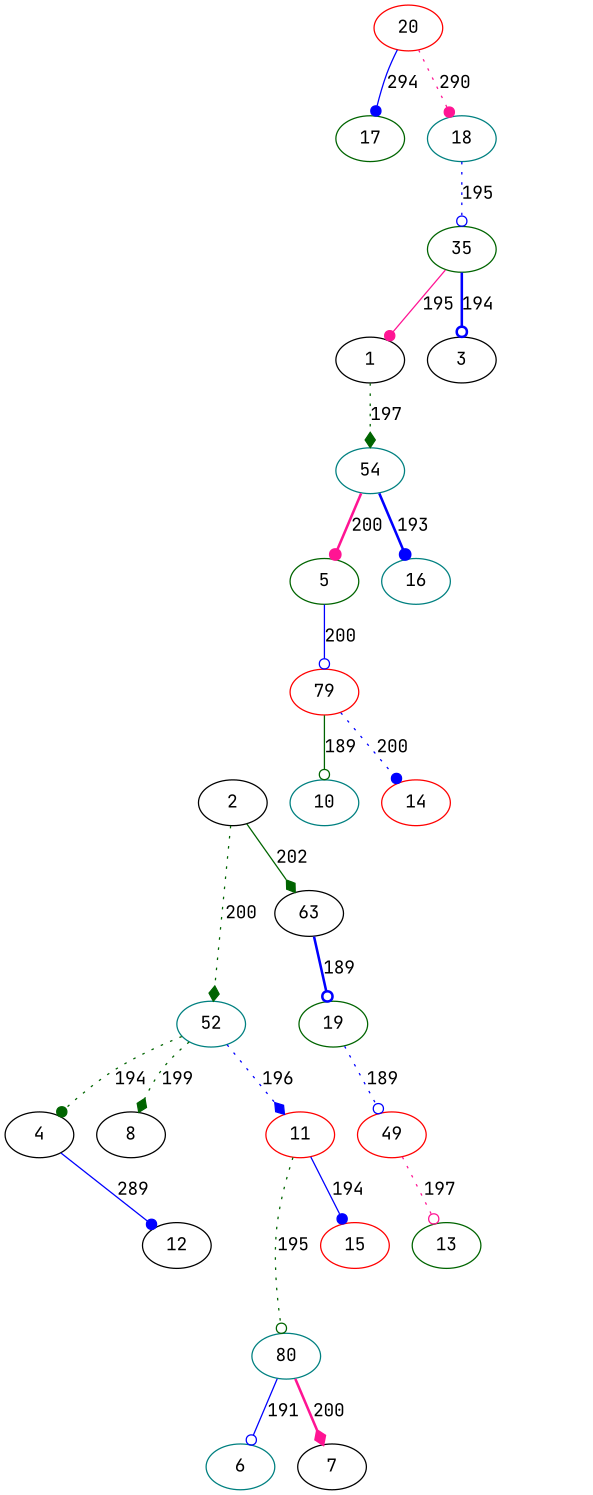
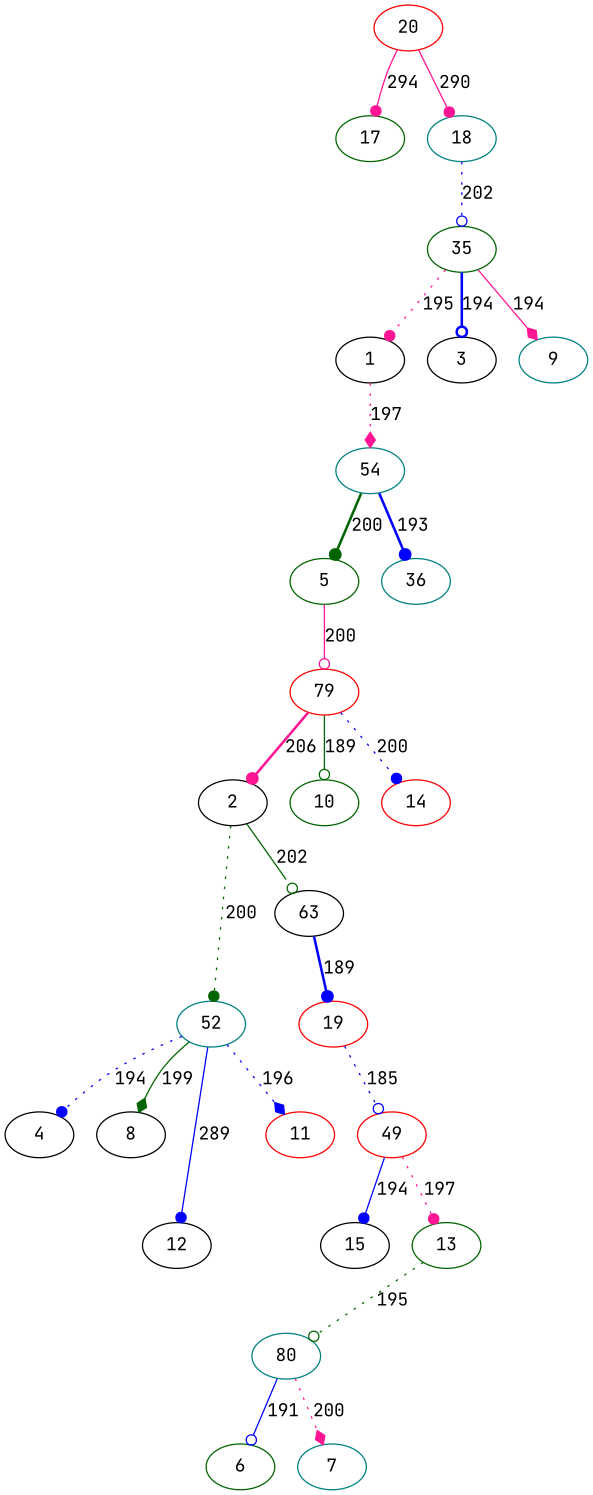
edge "20" -> "17": color blue -> deeppink
edge "20" -> "18": style dotted -> solid
edge "18" -> "35": label "195" -> "202"
edge "35" -> "1": style solid -> dotted
node "9": added
edge "1" -> "54": color darkgreen -> deeppink
edge "54" -> "5": color deeppink -> darkgreen
node "16": label "16" -> "36"
edge "5" -> "79": color blue -> deeppink
edge "79" -> "2": added, label "206"
node "10": color teal -> darkgreen
edge "2" -> "63": arrowhead diamond -> odot
edge "2" -> "52": arrowhead diamond -> dot
edge "63" -> "19": arrowhead odot -> dot
node "19": color darkgreen -> red
edge "52" -> "4": color darkgreen -> blue
edge "52" -> "8": style dotted -> solid
edge "19" -> "49": label "189" -> "185"
edge "11" -> "15": now "49" -> "15"
edge "49" -> "13": arrowhead odot -> dot
edge "4" -> "12": now "52" -> "12"
edge "11" -> "80": now "13" -> "80"
node "15": color red -> black
edge "80" -> "7": style bold -> dotted
node "6": color teal -> darkgreen
node "7": color black -> teal
